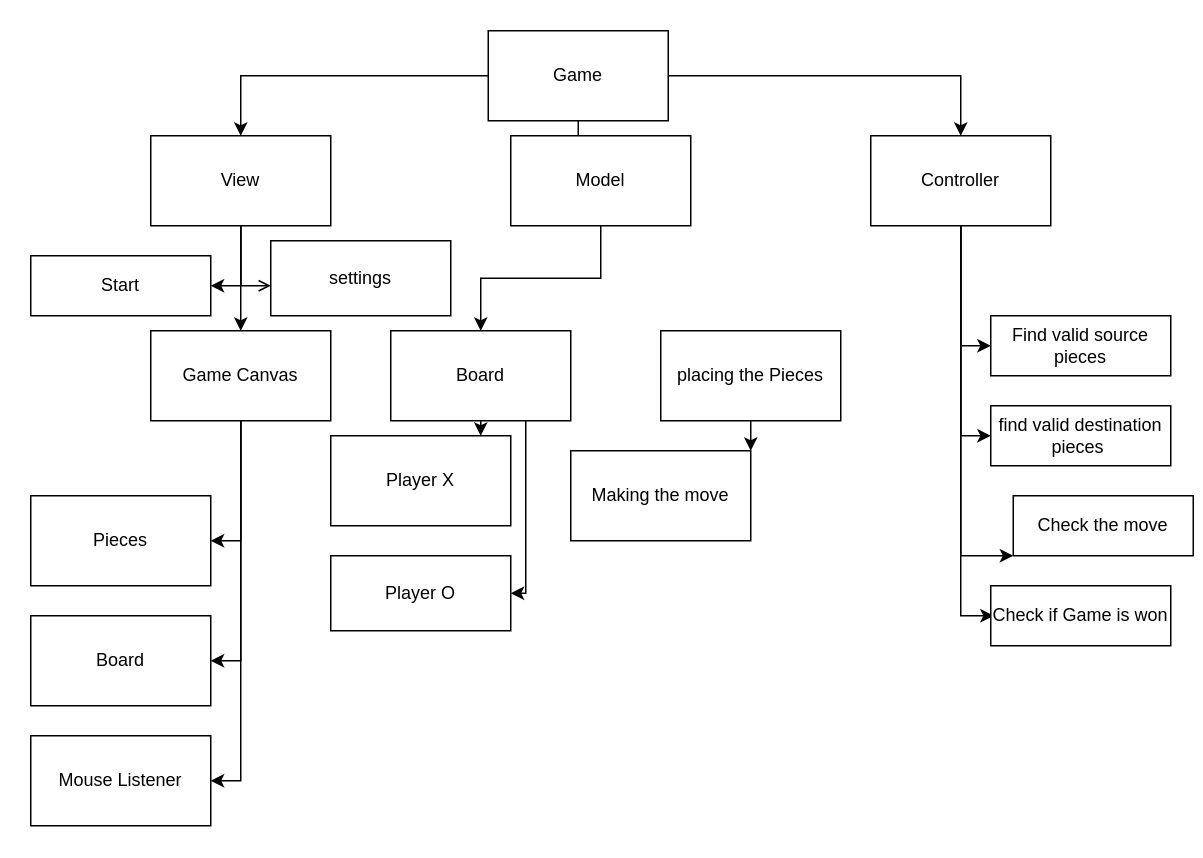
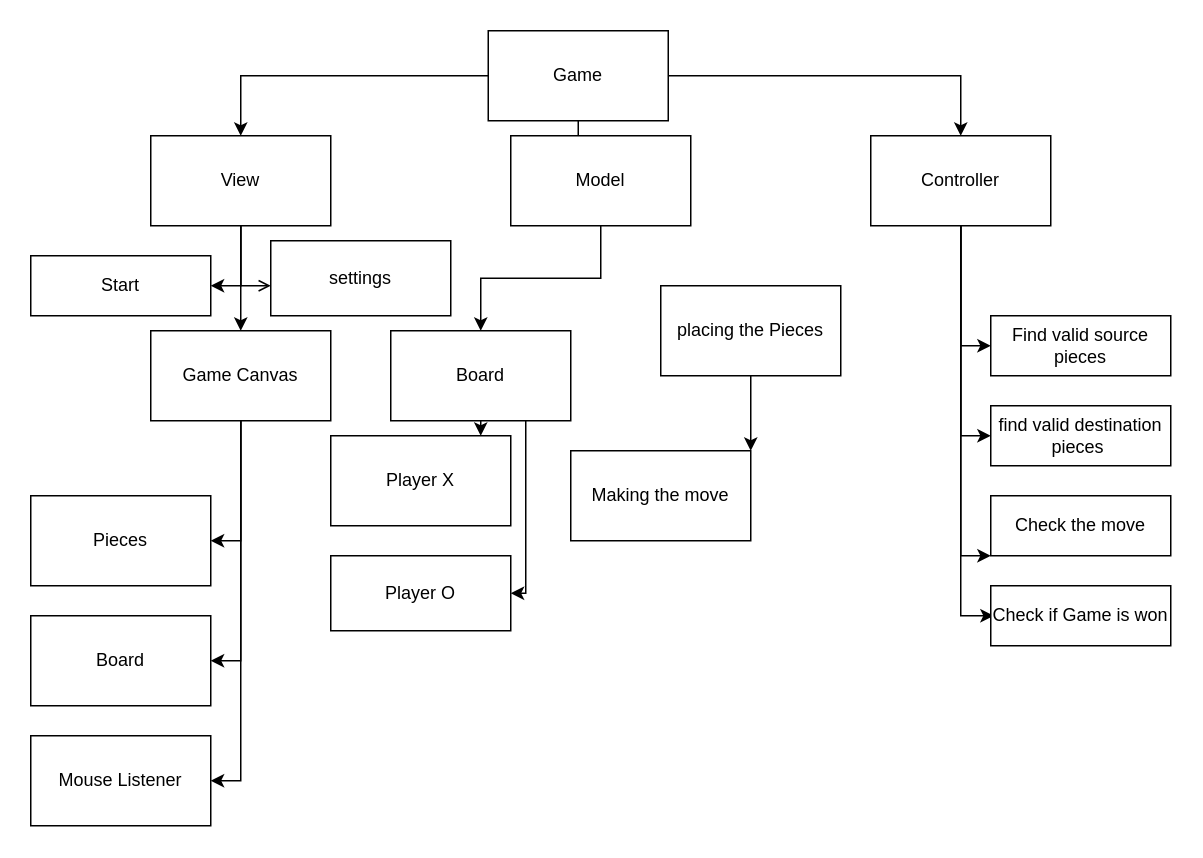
node "placing the Pieces": moved (751, 376) -> (751, 331)
node "Check the move": moved (1103, 526) -> (1081, 526)
